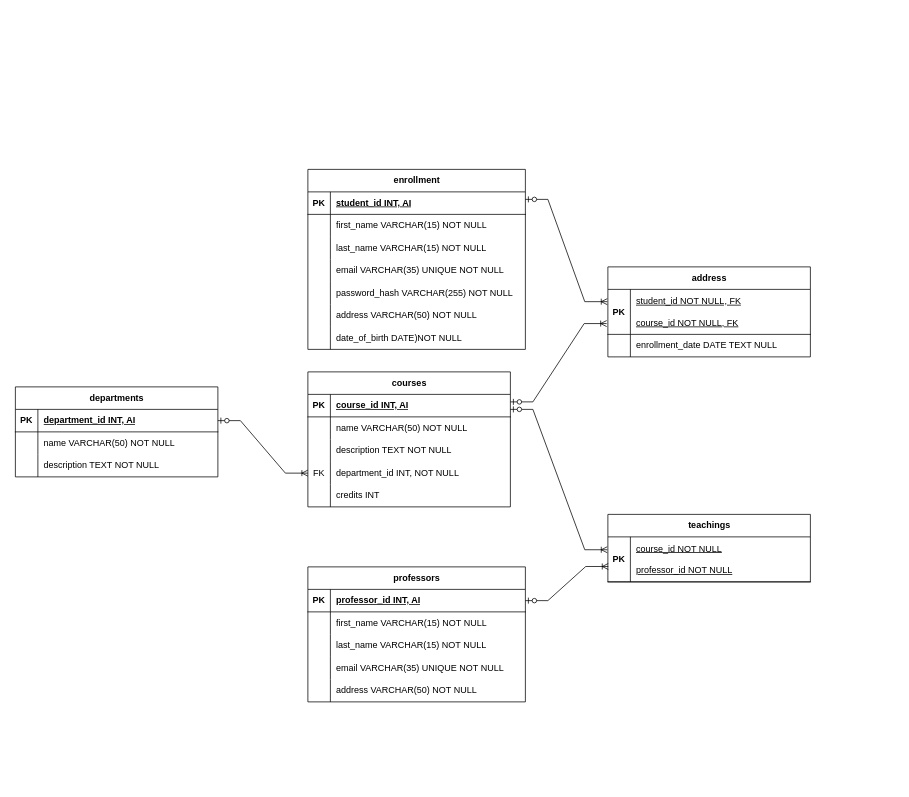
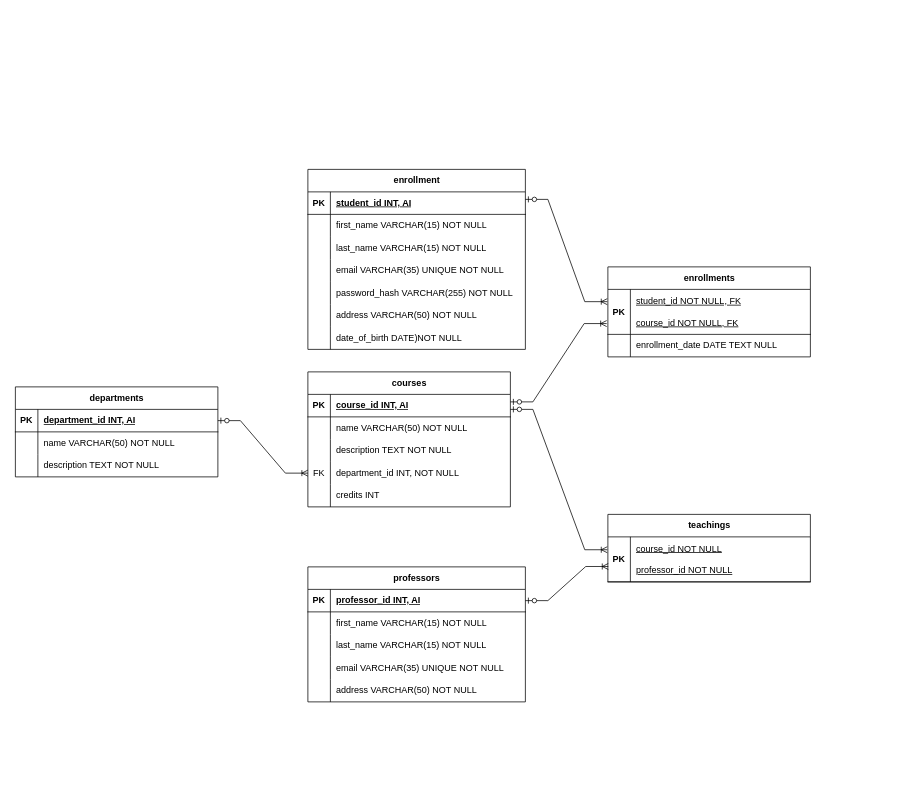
node "address": label "address" -> "enrollments"
